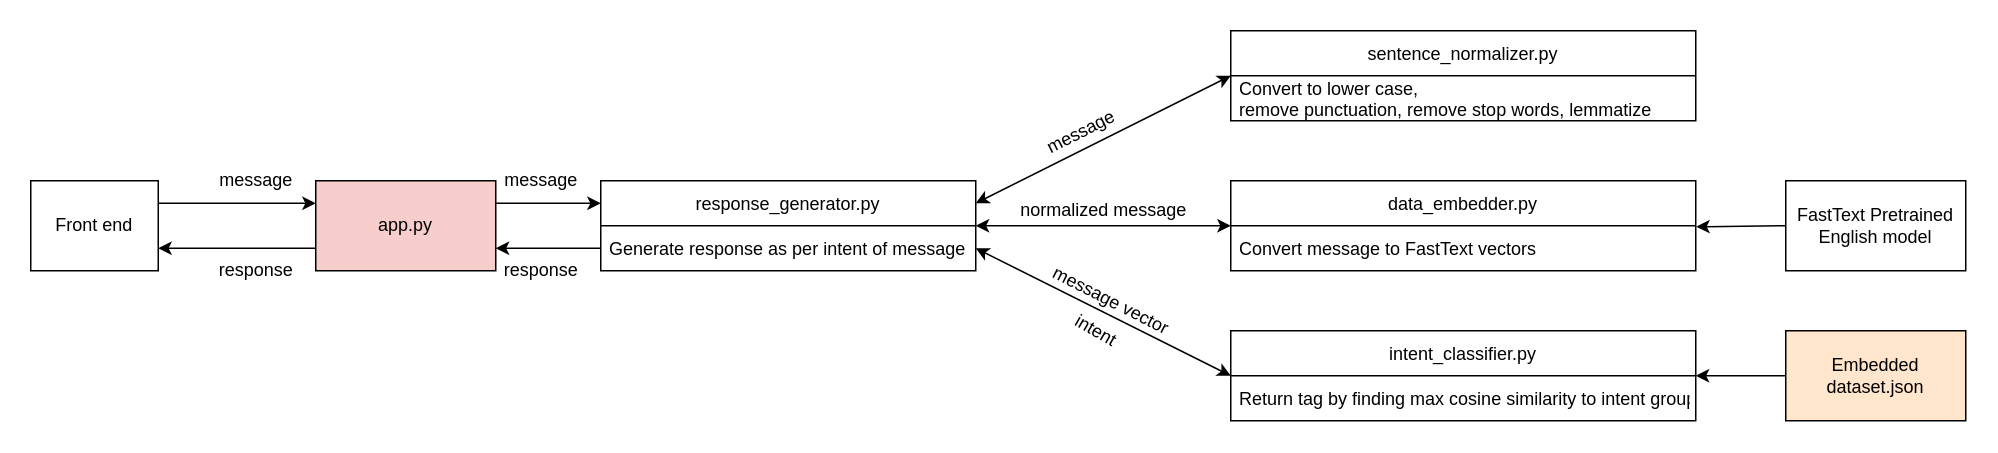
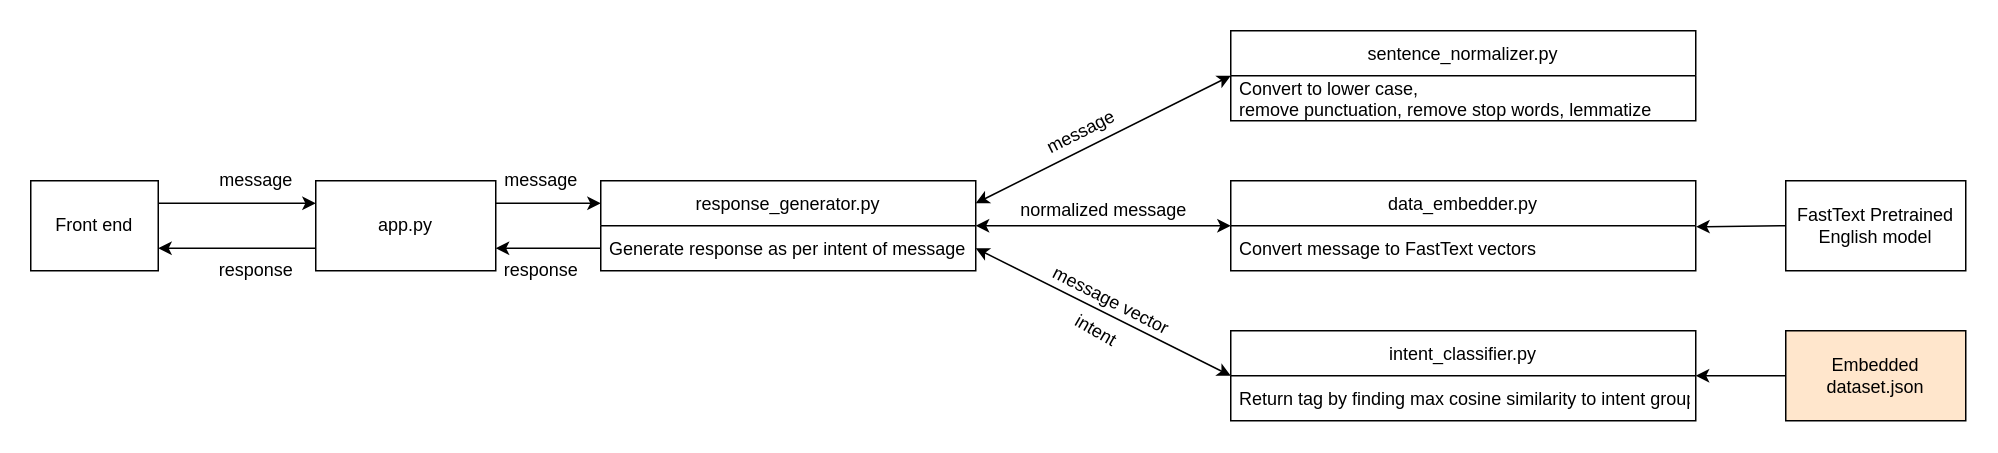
node "app.py": fillcolor #f8cecc -> #ffffff
